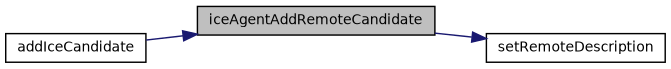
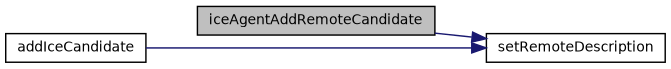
edge "addIceCandidate" -> "iceAgentAddRemoteCandidate": now "addIceCandidate" -> "setRemoteDescription"
